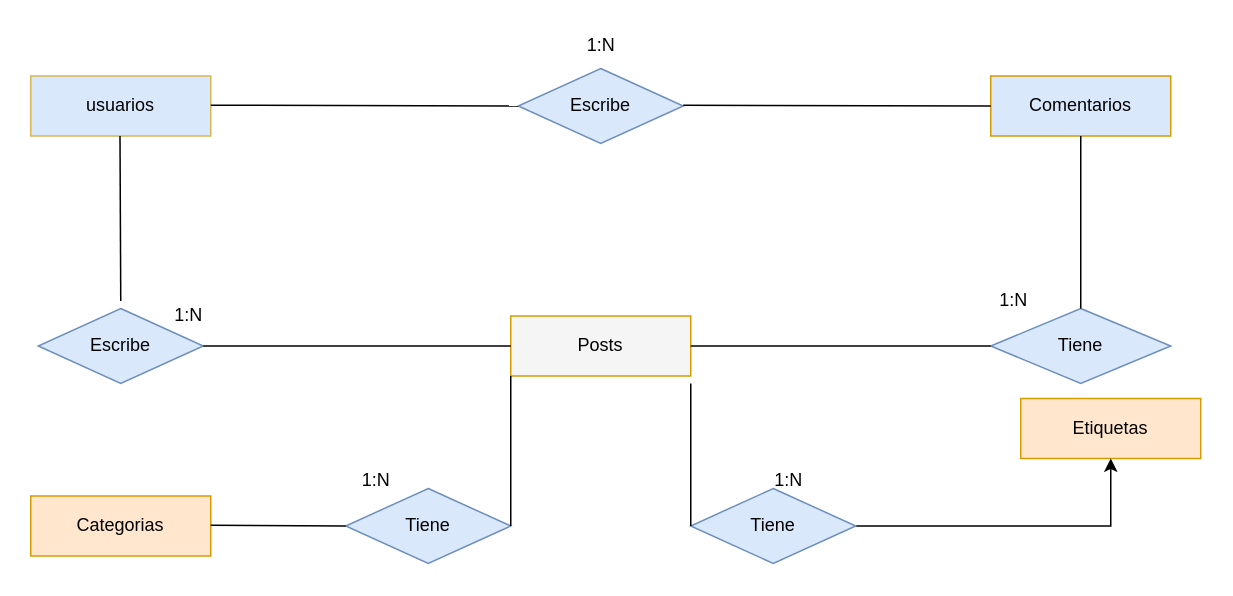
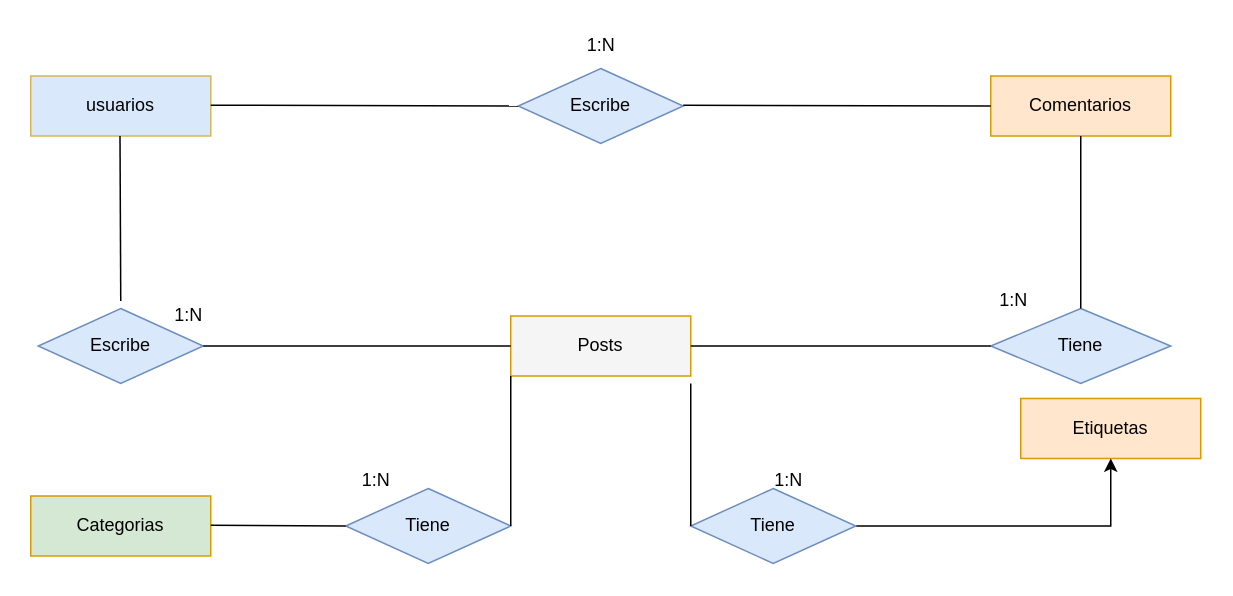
node "Comentarios": fillcolor #dae8fc -> #ffe6cc
node "Categorias": fillcolor #ffe6cc -> #d5e8d4
